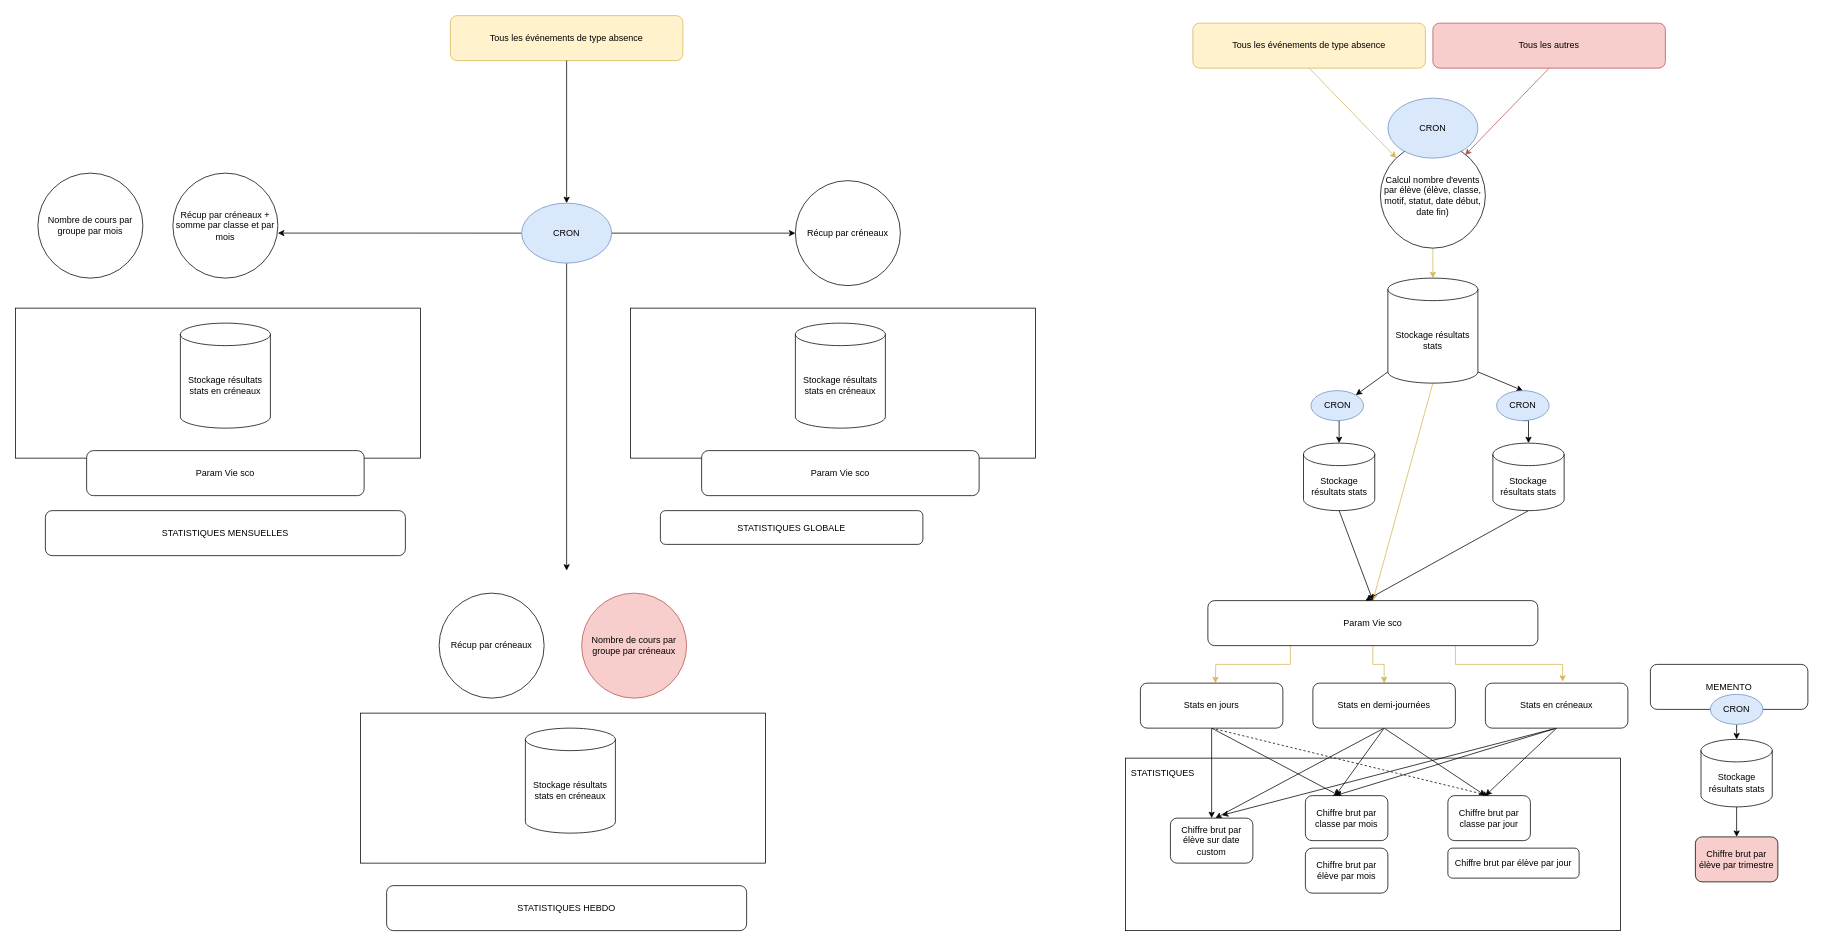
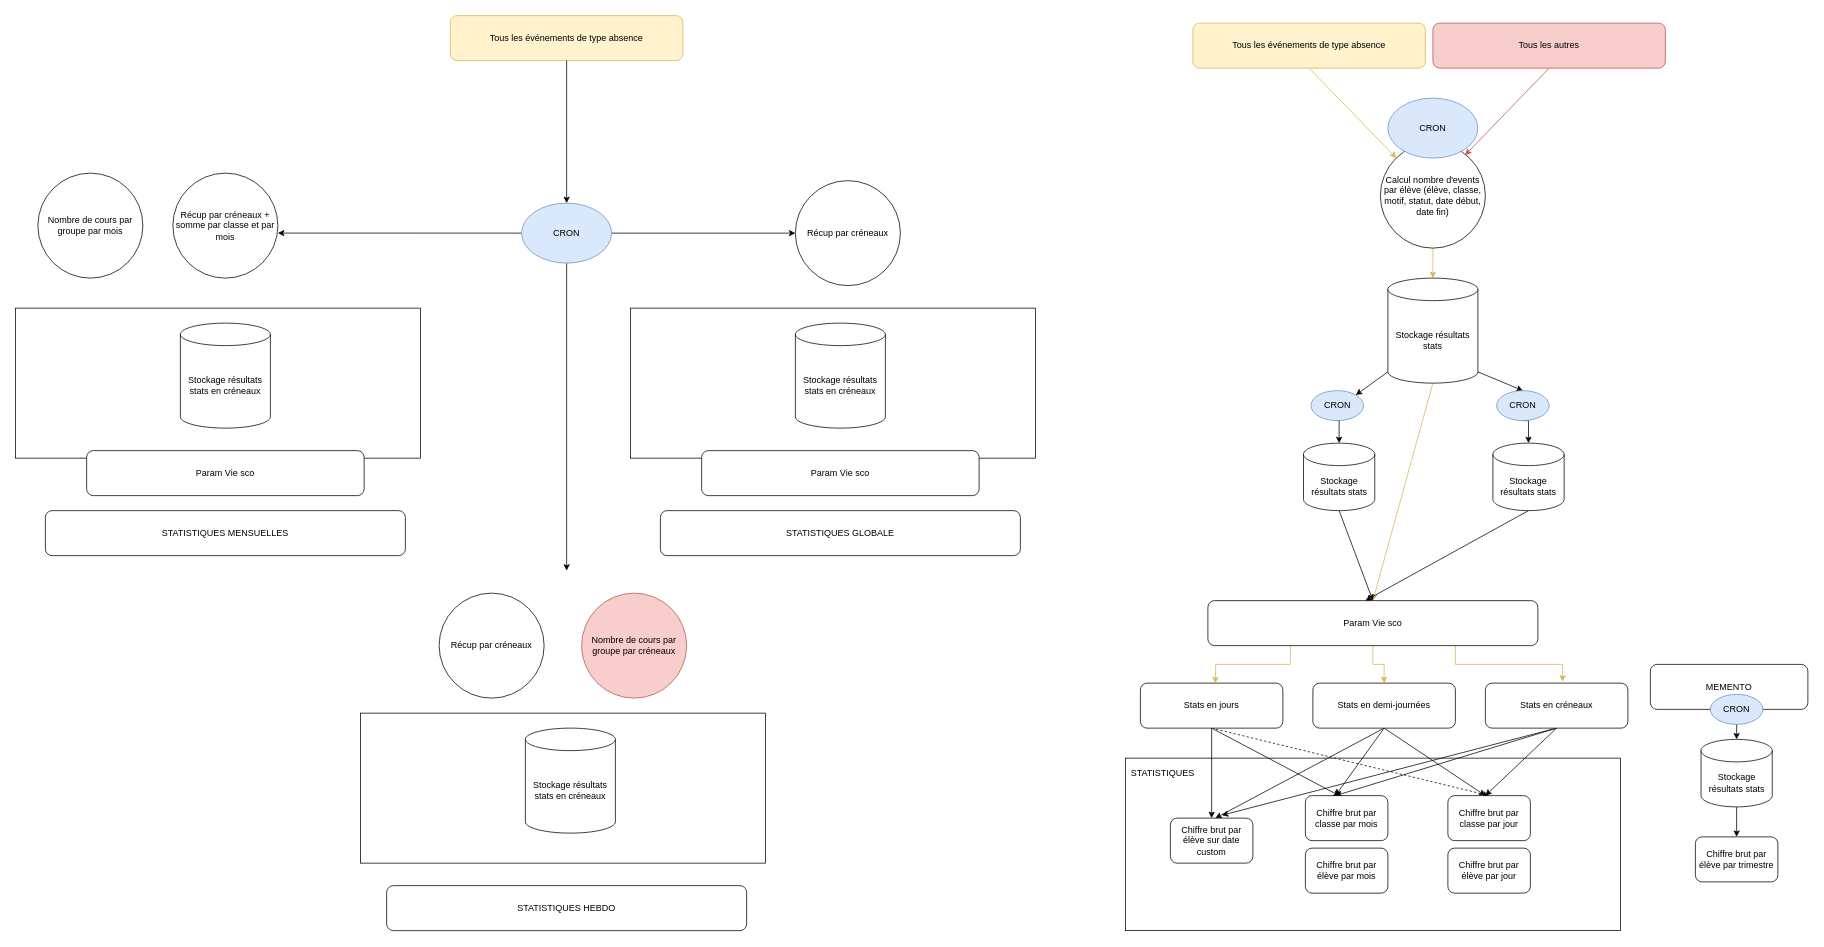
node "STATISTIQUES GLOBALE": size 263x34 -> 360x45
node "Chiffre brut par élève par trimestre": fillcolor #f8cecc -> #ffffff
node "Chiffre brut par élève par jour": size 131x30 -> 83x45
